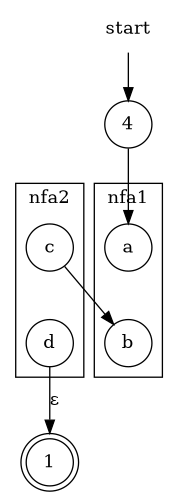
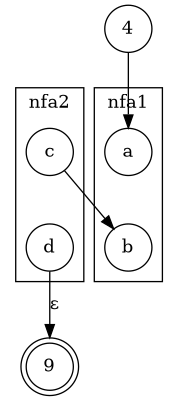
node "start": removed
node "1": label "1" -> "9"
